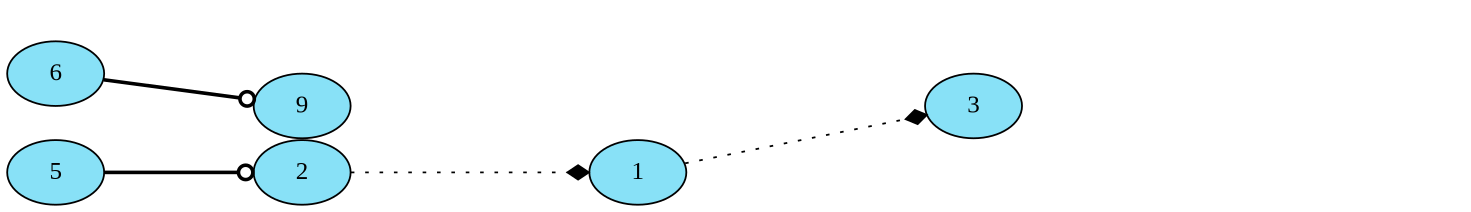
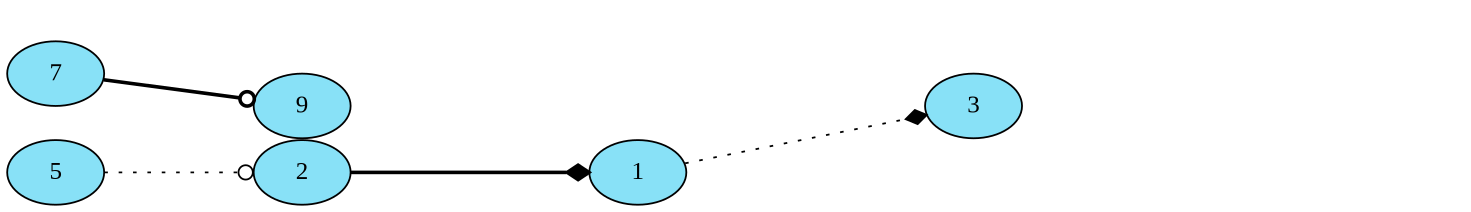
node "6": label "6" -> "7"
edge "5" -> "2": style bold -> dotted
edge "2" -> "1": style dotted -> bold
